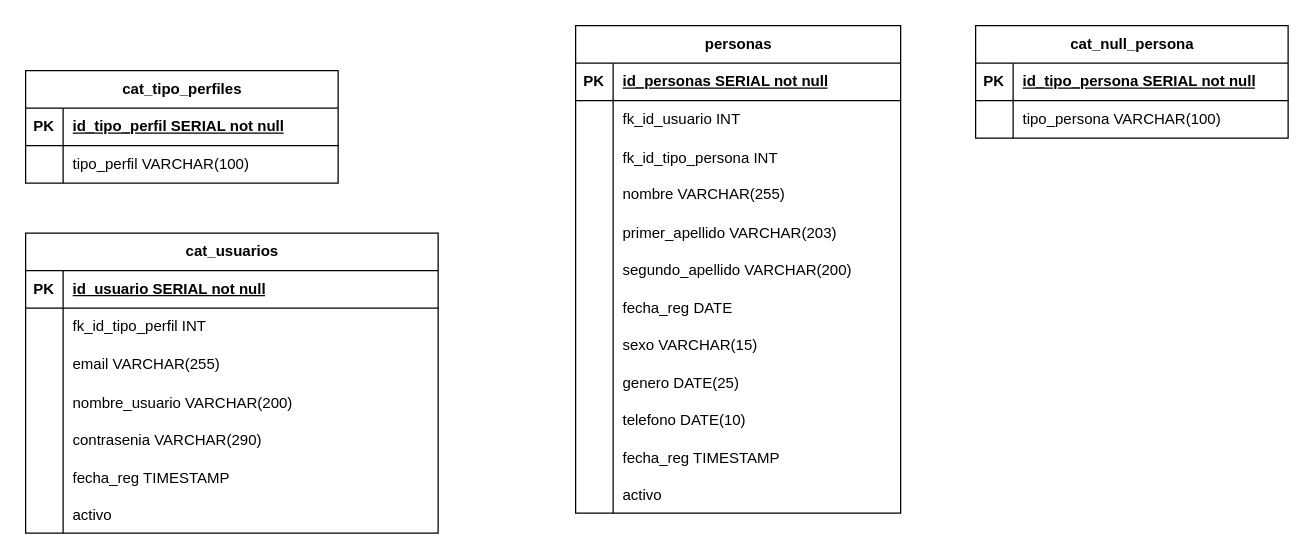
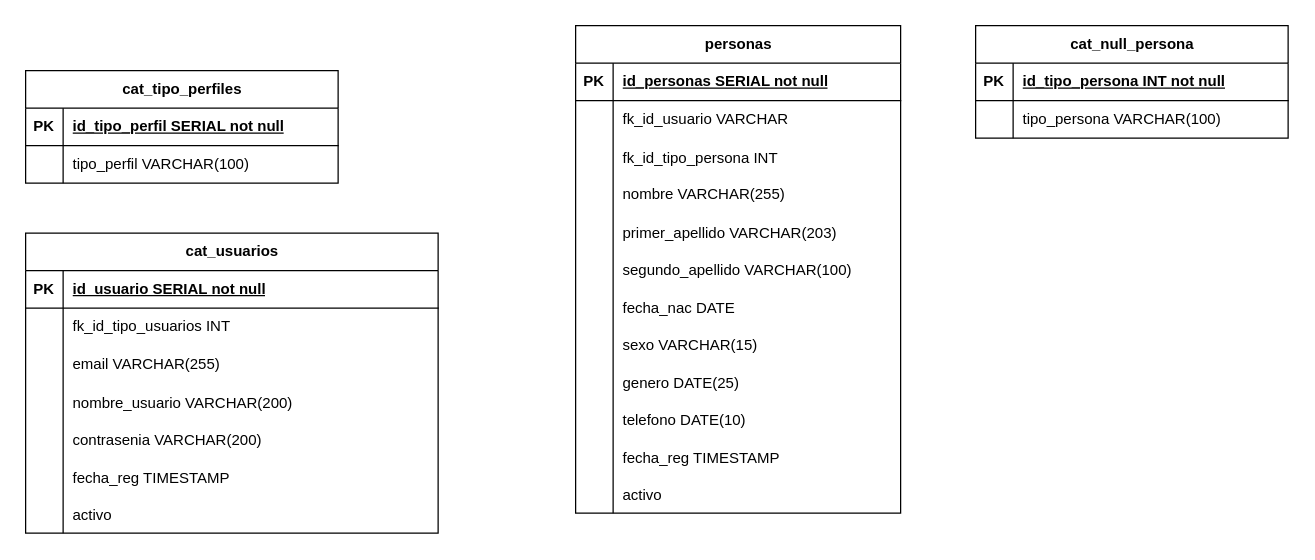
node "id_tipo_persona SERIAL not null": label "id_tipo_persona SERIAL not null" -> "id_tipo_persona INT not null"
node "fk_id_usuario INT": label "fk_id_usuario INT" -> "fk_id_usuario VARCHAR"
node "segundo_apellido VARCHAR(200)": label "segundo_apellido VARCHAR(200)" -> "segundo_apellido VARCHAR(100)"
node "fecha_reg DATE": label "fecha_reg DATE" -> "fecha_nac DATE"
node "fk_id_tipo_perfil INT": label "fk_id_tipo_perfil INT" -> "fk_id_tipo_usuarios INT"
node "contrasenia VARCHAR(290)": label "contrasenia VARCHAR(290)" -> "contrasenia VARCHAR(200)"
